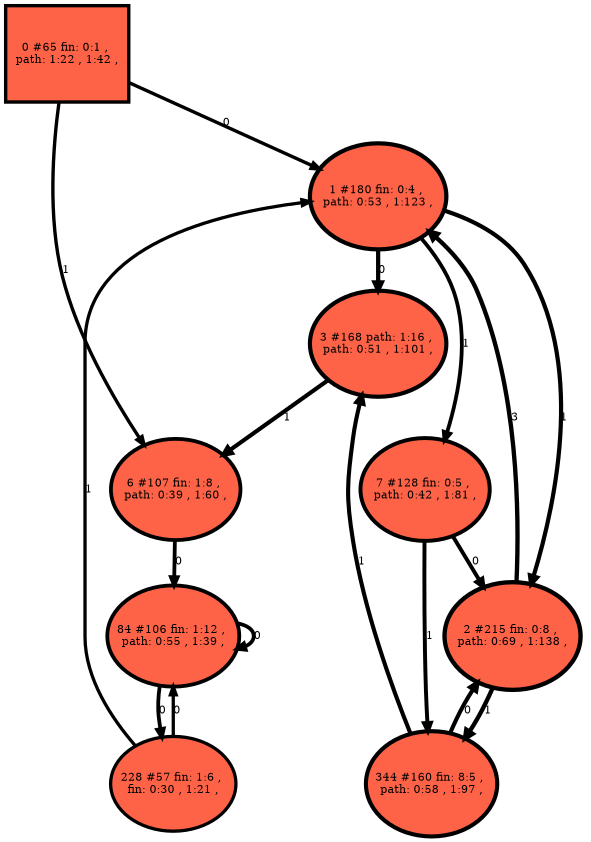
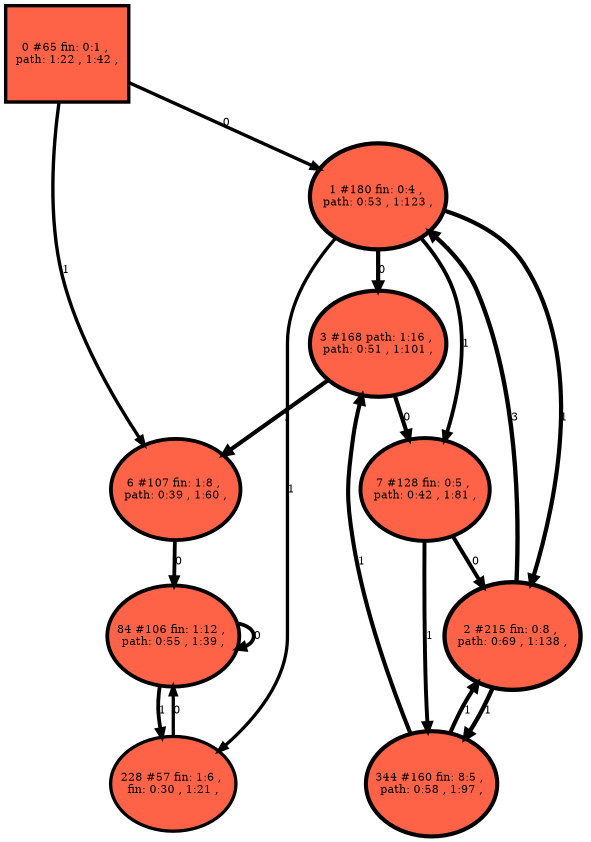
edge "228 #57 fin: 1:6 , fin: 0:30 , 1:21 ," -> "1 #180 fin: 0:4 , path: 0:53 , 1:123 ,": reversed
edge "3 #168 path: 1:16 , path: 0:51 , 1:101 ," -> "7 #128 fin: 0:5 , path: 0:42 , 1:81 ,": added, label "0"
edge "84 #106 fin: 1:12 , path: 0:55 , 1:39 ," -> "228 #57 fin: 1:6 , fin: 0:30 , 1:21 ,": label "0 " -> "1 "
edge "344 #160 fin: 8:5 , path: 0:58 , 1:97 ," -> "2 #215 fin: 0:8 , path: 0:69 , 1:138 ,": label "0 " -> "1 "
